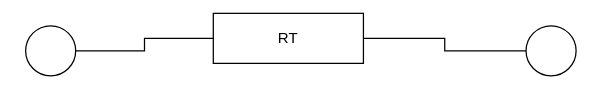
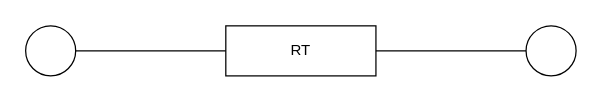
node "RT": moved (288, 38) -> (301, 51)
